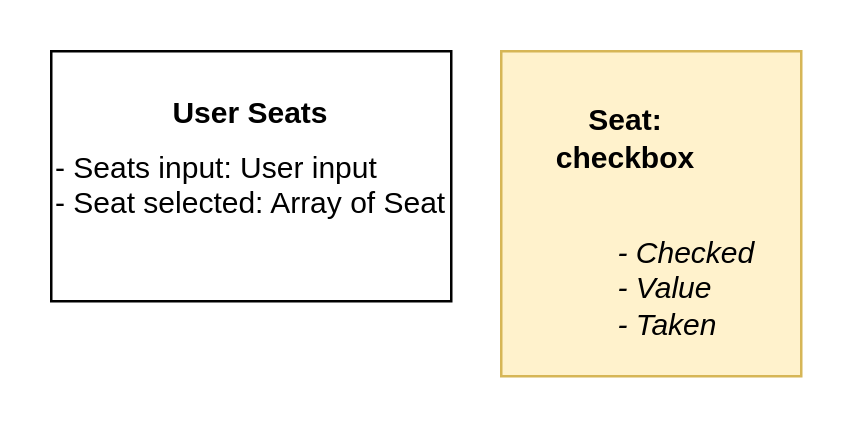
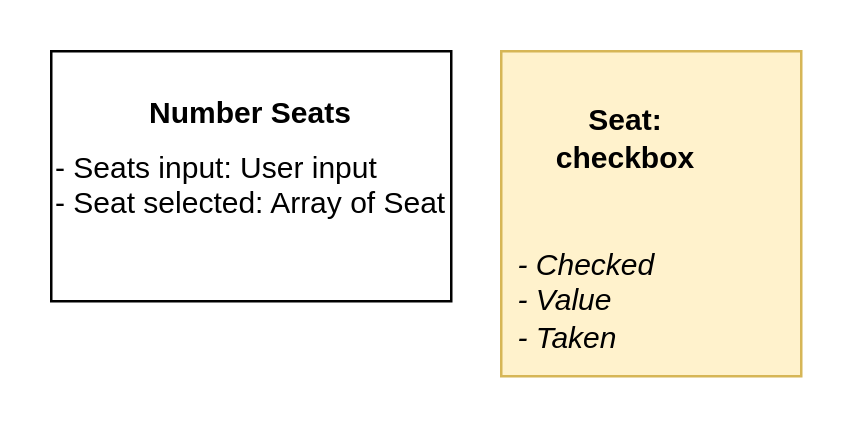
node "User Seats": label "User Seats" -> "Number Seats"
node "- Checked - Value - Taken": moved (695, 289) -> (595, 301)
